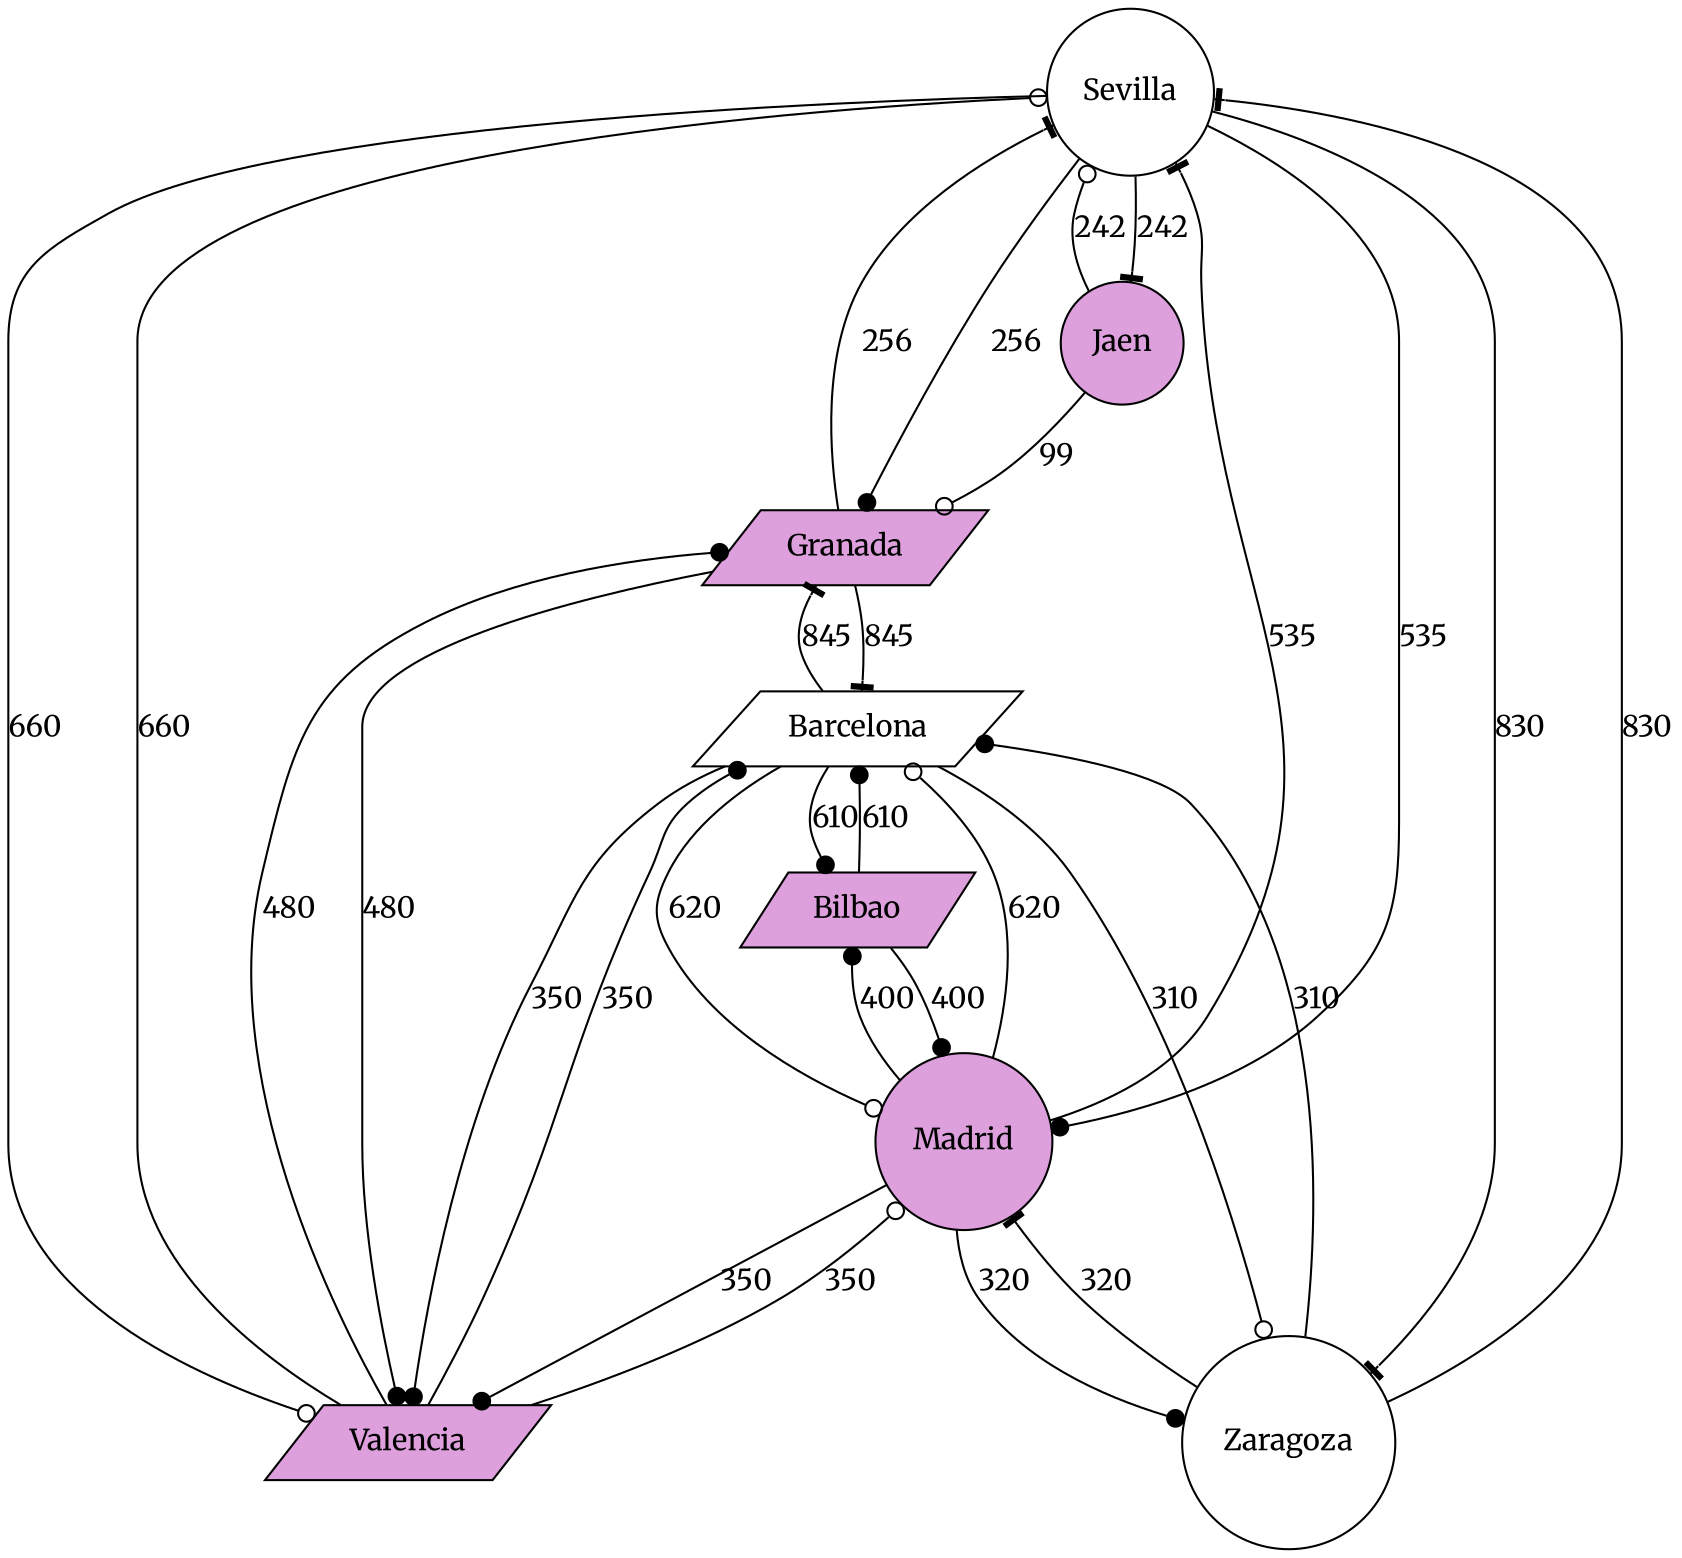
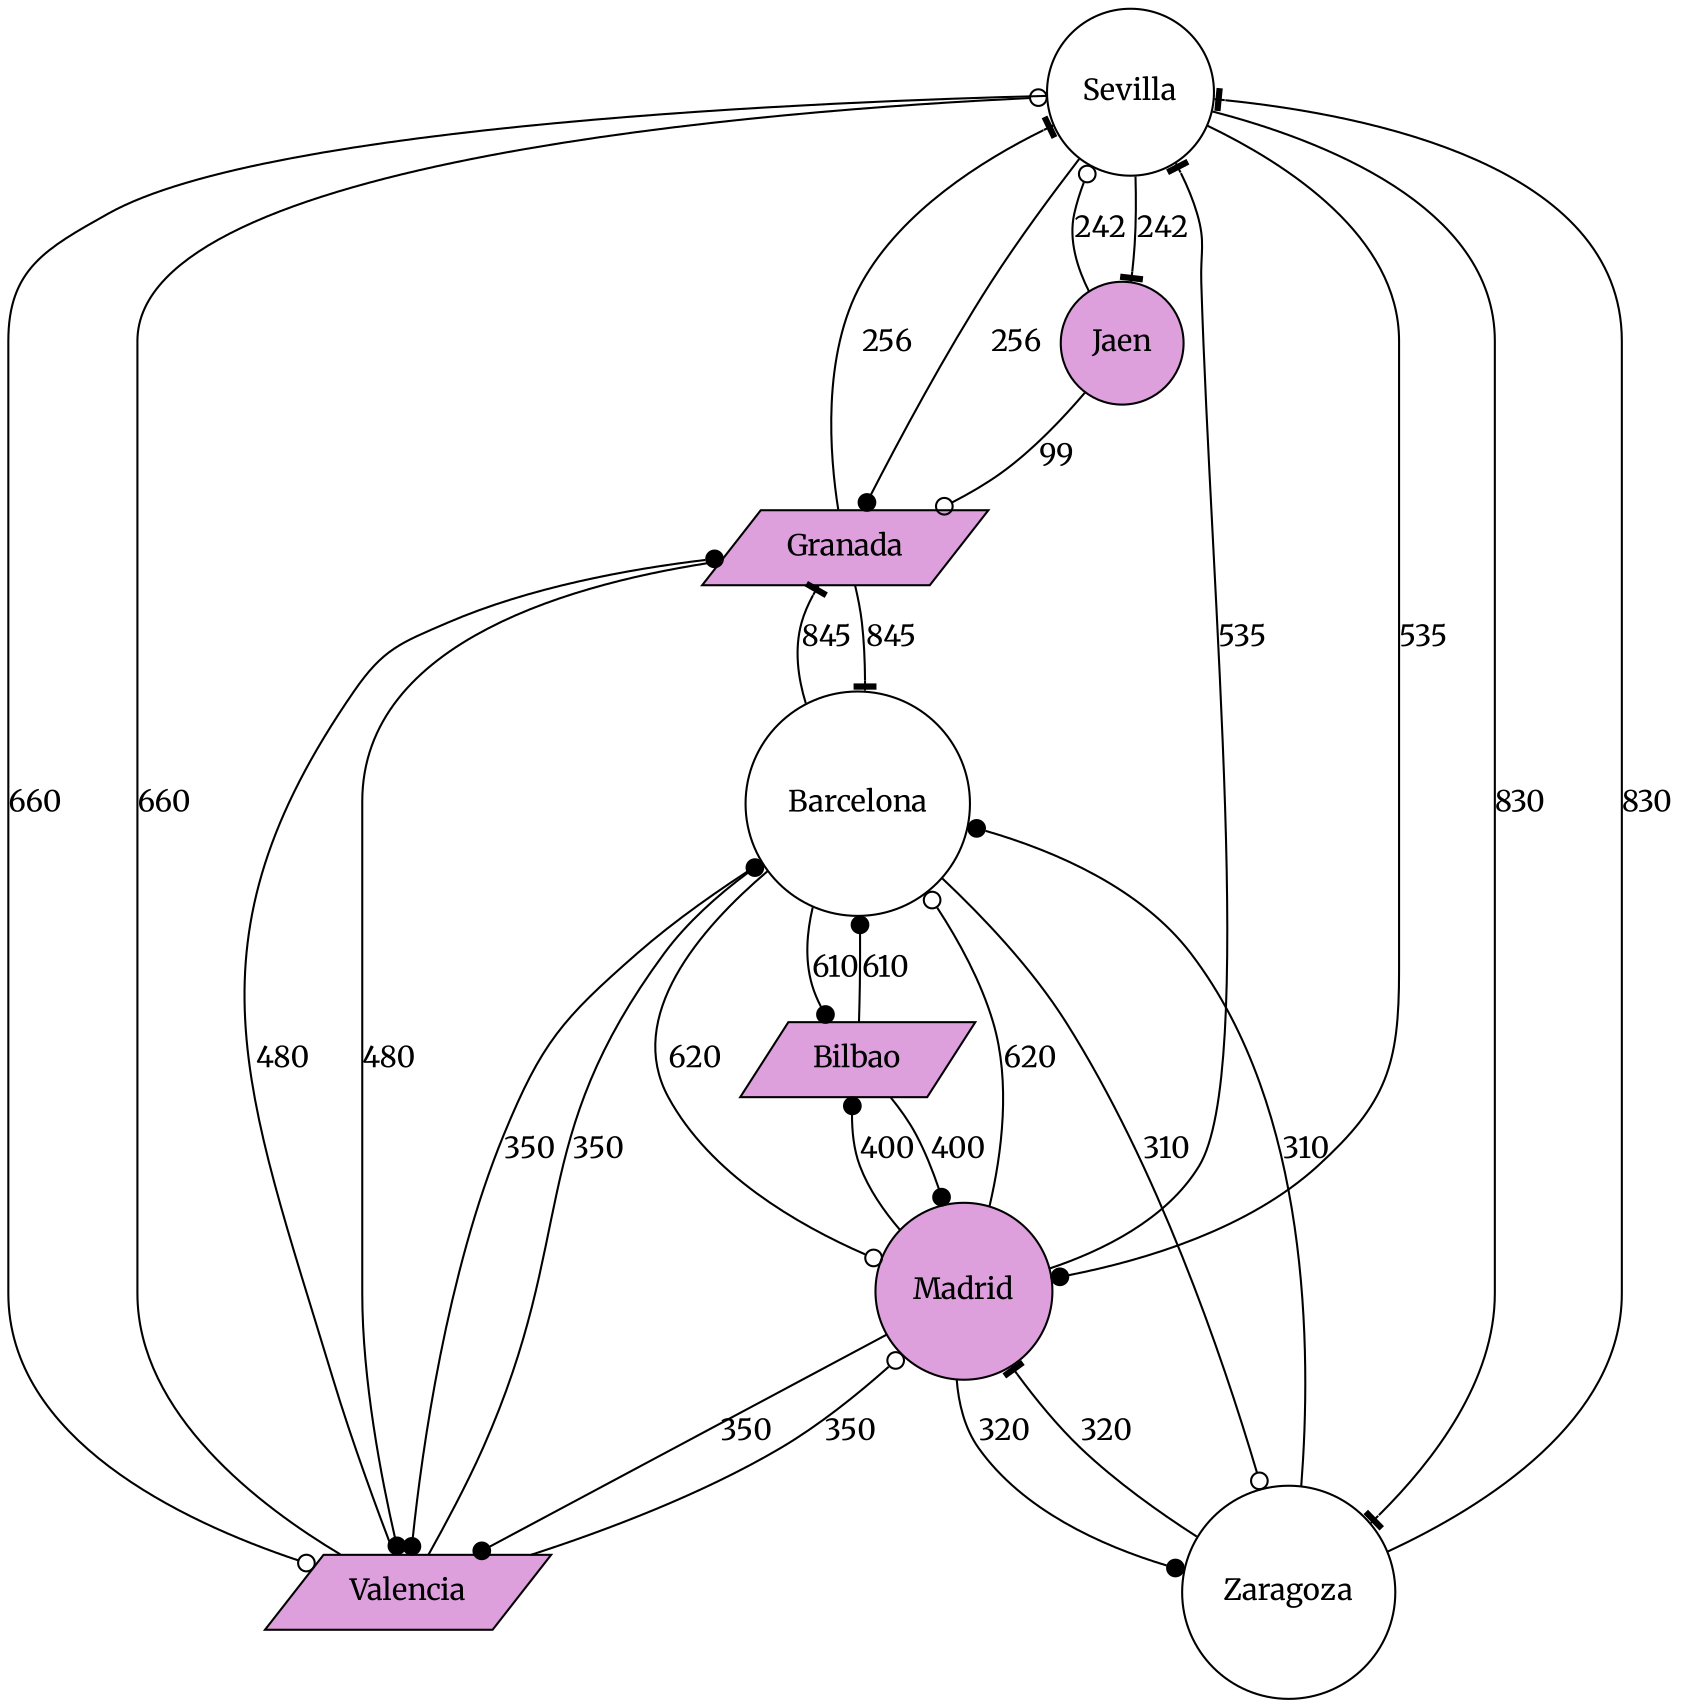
node "Barcelona": shape parallelogram -> circle
